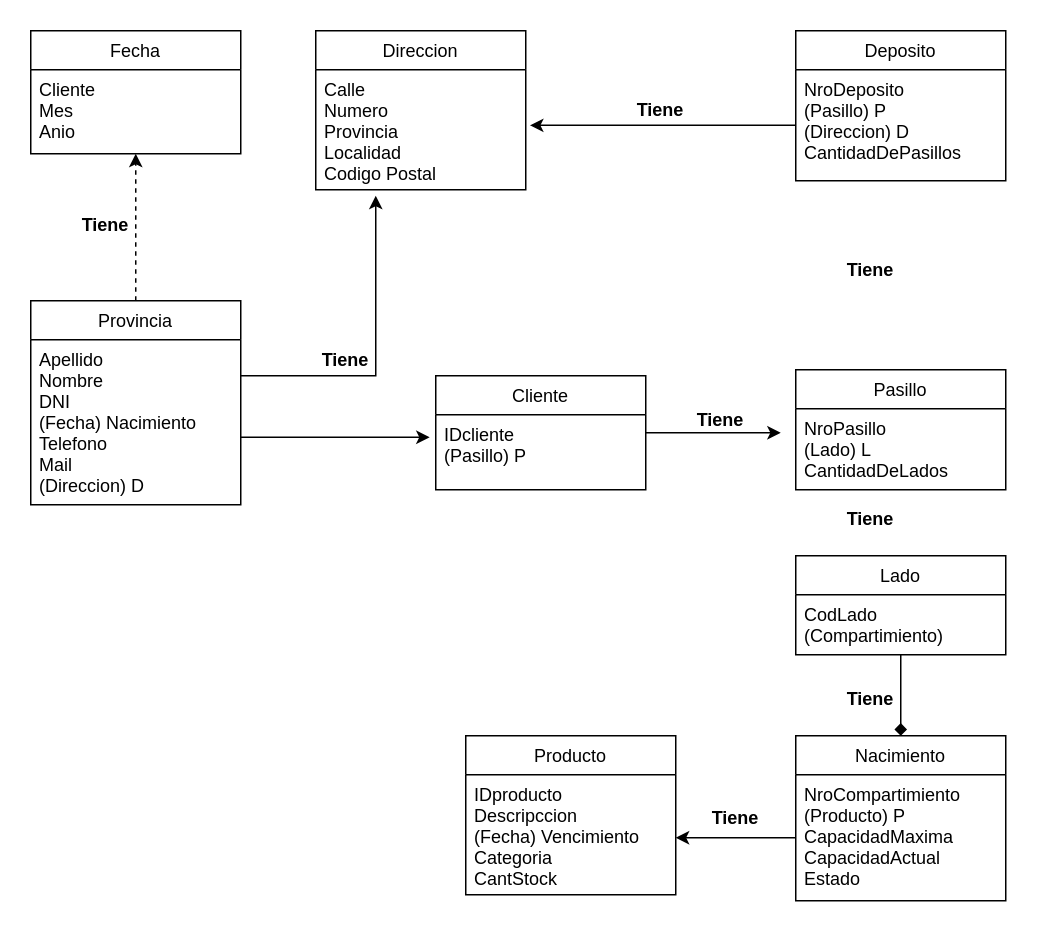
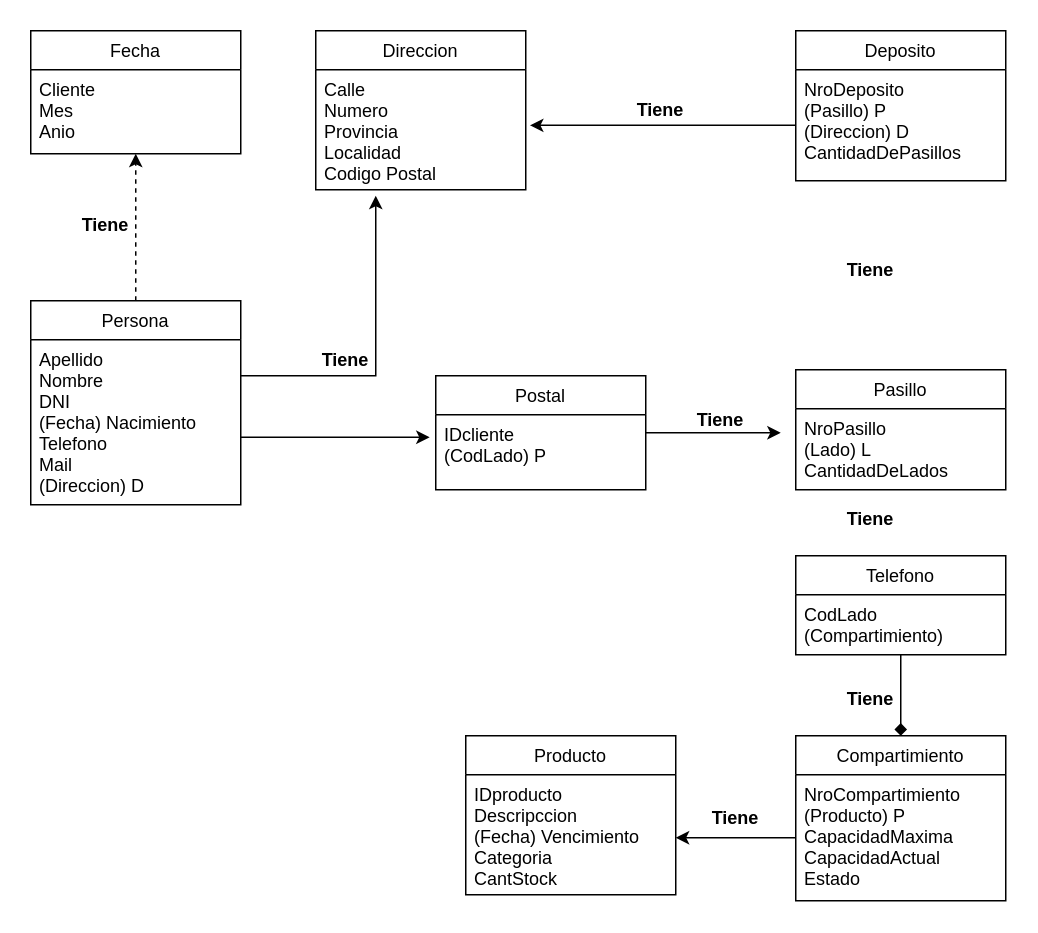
node "Provincia": label "Provincia" -> "Persona"
node "Cliente": label "Cliente" -> "Postal"
node "IDcliente (Pasillo) P": label "IDcliente (Pasillo) P" -> "IDcliente (CodLado) P"
node "Lado": label "Lado" -> "Telefono"
node "Nacimiento": label "Nacimiento" -> "Compartimiento"
